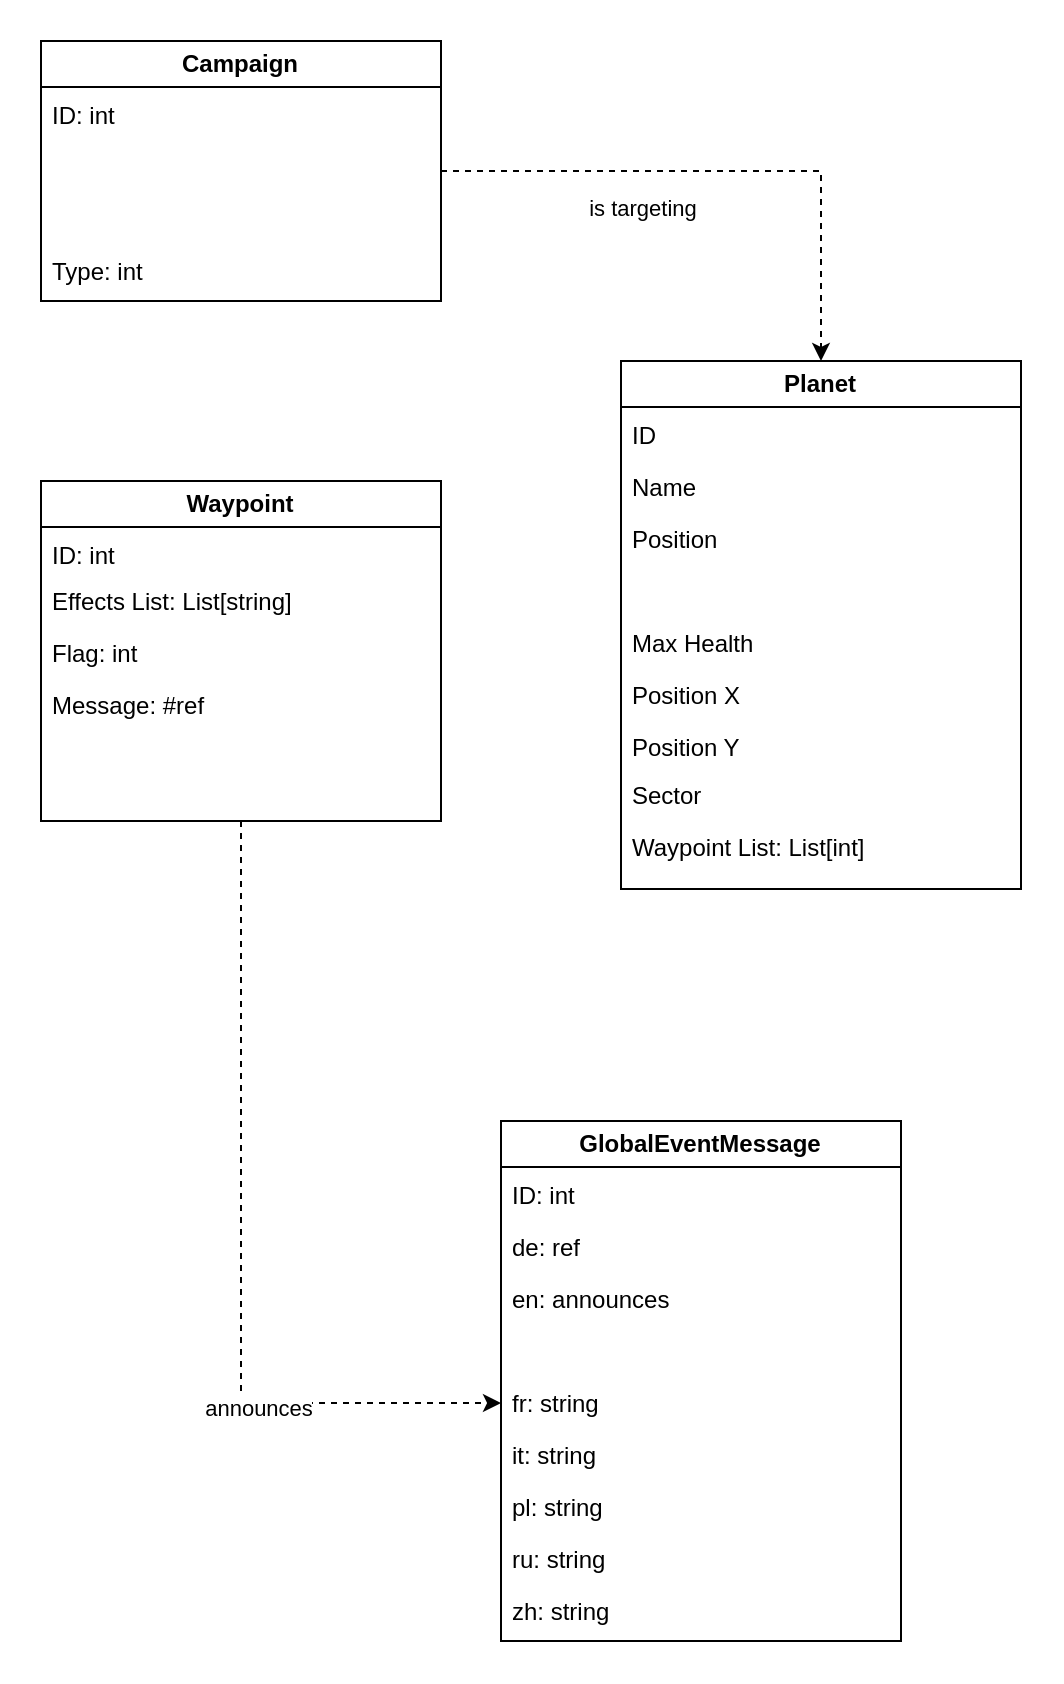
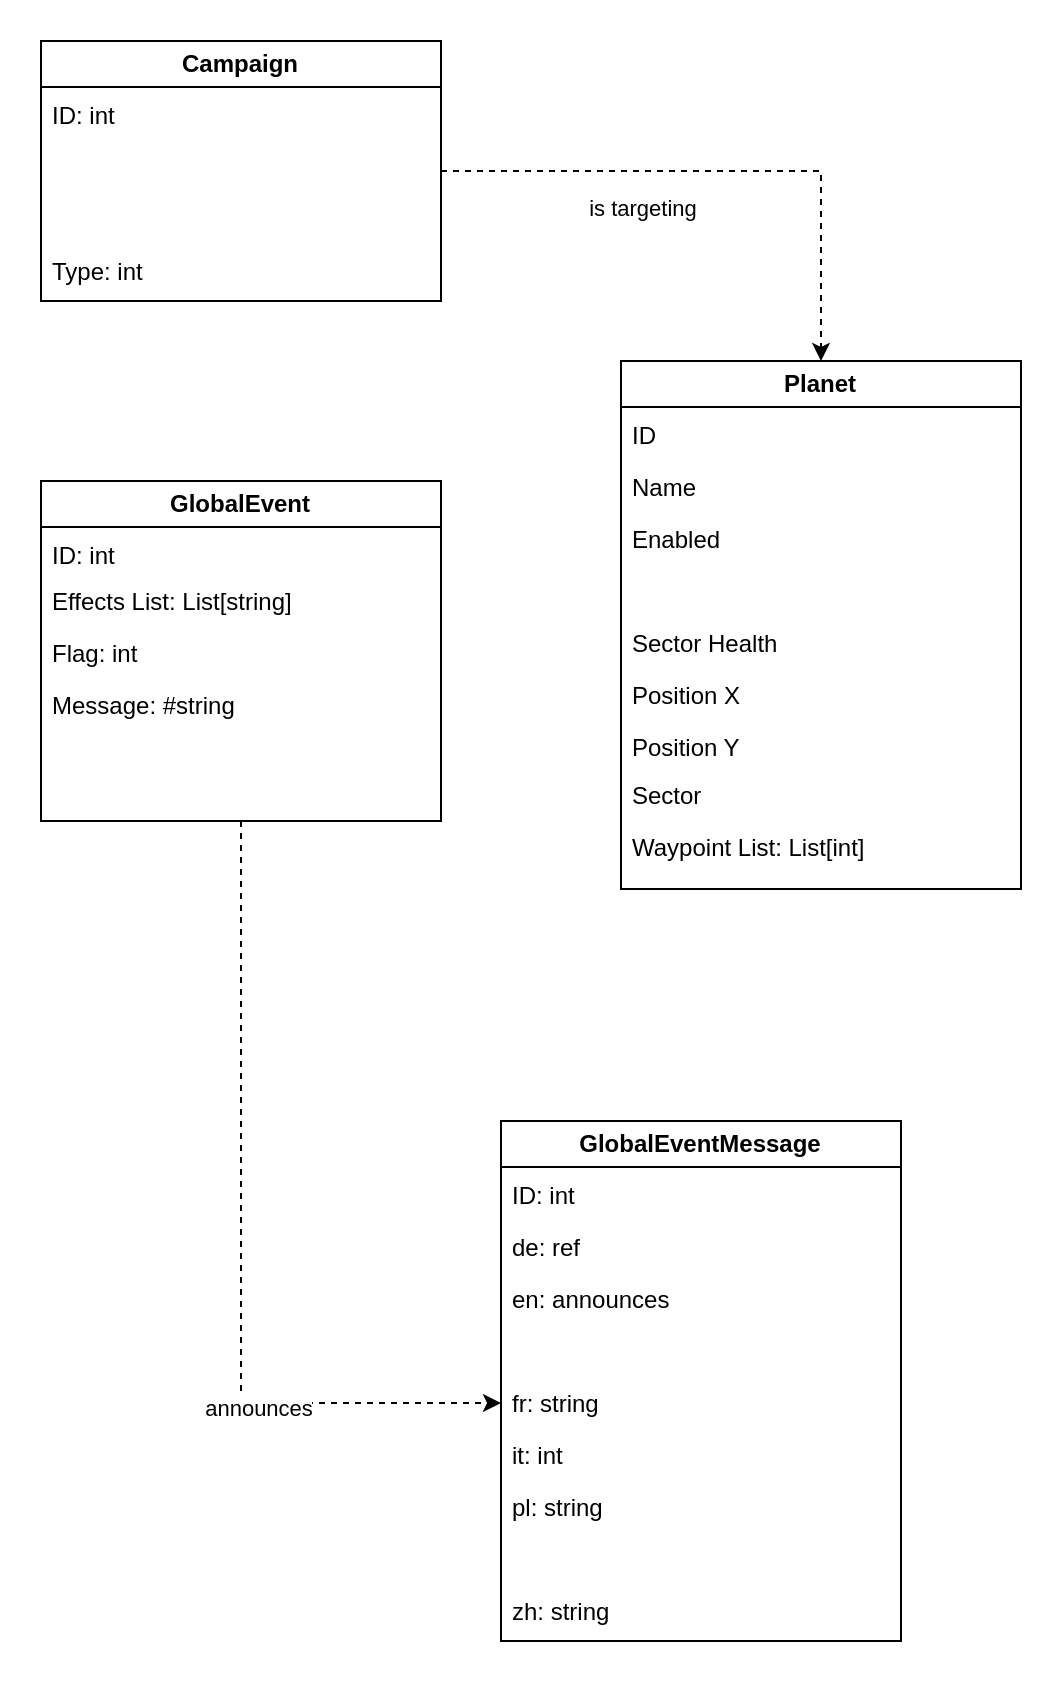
node "Waypoint": label "Waypoint" -> "GlobalEvent"
node "Position": label "Position" -> "Enabled"
node "Max Health": label "Max Health" -> "Sector Health"
node "Message: #ref": label "Message: #ref" -> "Message: #string"
node "it: string": label "it: string" -> "it: int"
node "ru: string": removed
